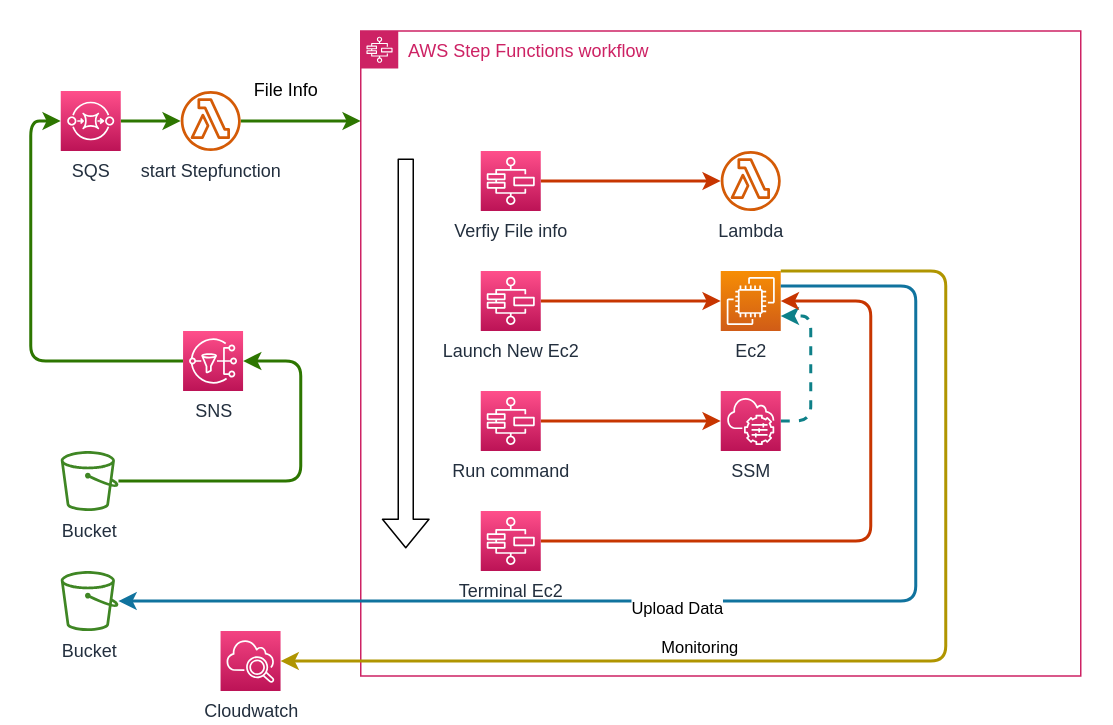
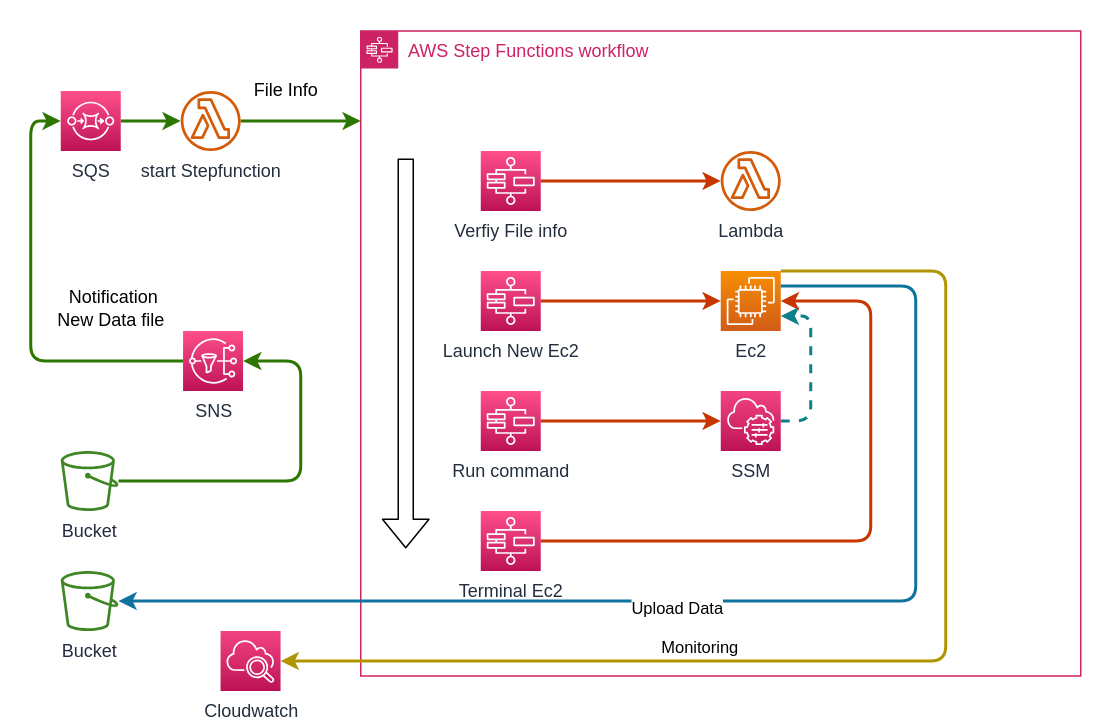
node "Notification New Data file": added
